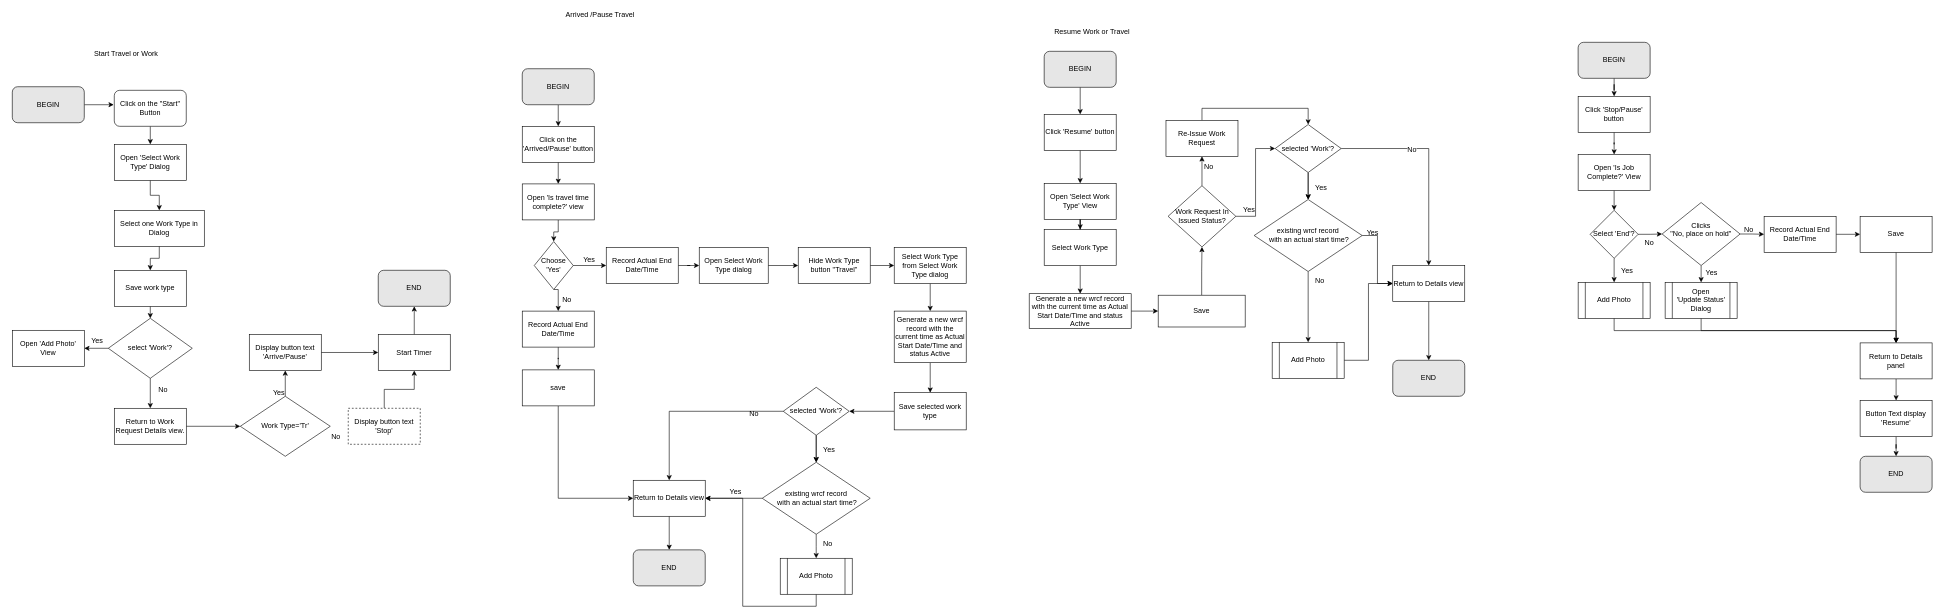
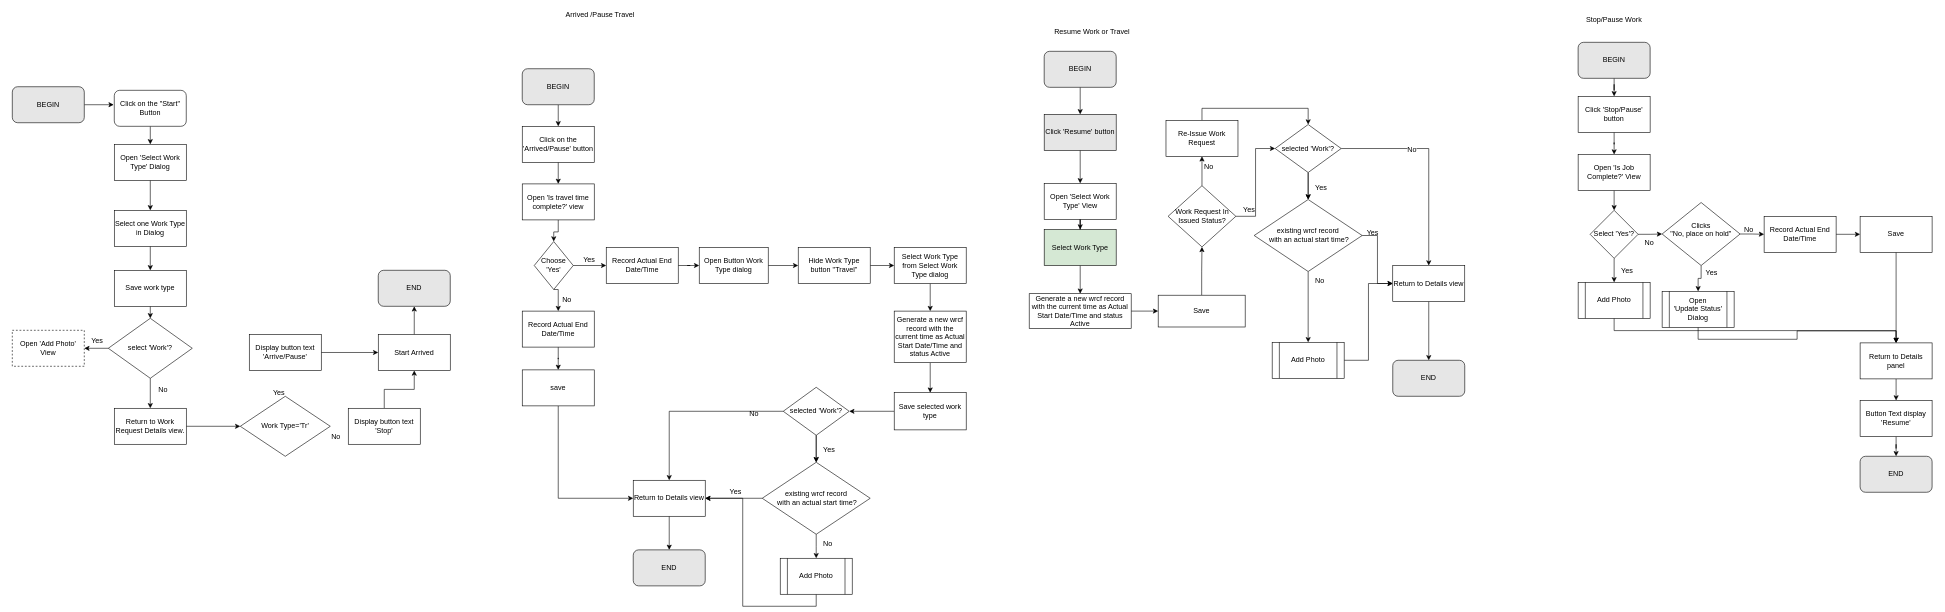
node "Stop/Pause Work": added
node "Start Travel or Work": removed
node "Click 'Resume' button": fillcolor #ffffff -> #e6e6e6
node "Select one Work Type in Dialog": size 90x36 -> 72x36
node "Select 'End'?": label "Select 'End'?" -> "Select 'Yes'?"
node "Select Work Type": fillcolor #ffffff -> #d5e8d4
node "Open Select Work Type dialog": label "Open Select Work Type dialog" -> "Open Button Work Type dialog"
node "Open 'Update Status' Dialog": moved (1701, 300) -> (1698, 309)
node "Open 'Add Photo' View": style solid -> dashed
node "Start Timer": label "Start Timer" -> "Start Arrived"
edge "Work Type='Tr'" -> "Display button text 'Arrive/Pause'": removed
node "Display button text 'Stop'": style dashed -> solid
